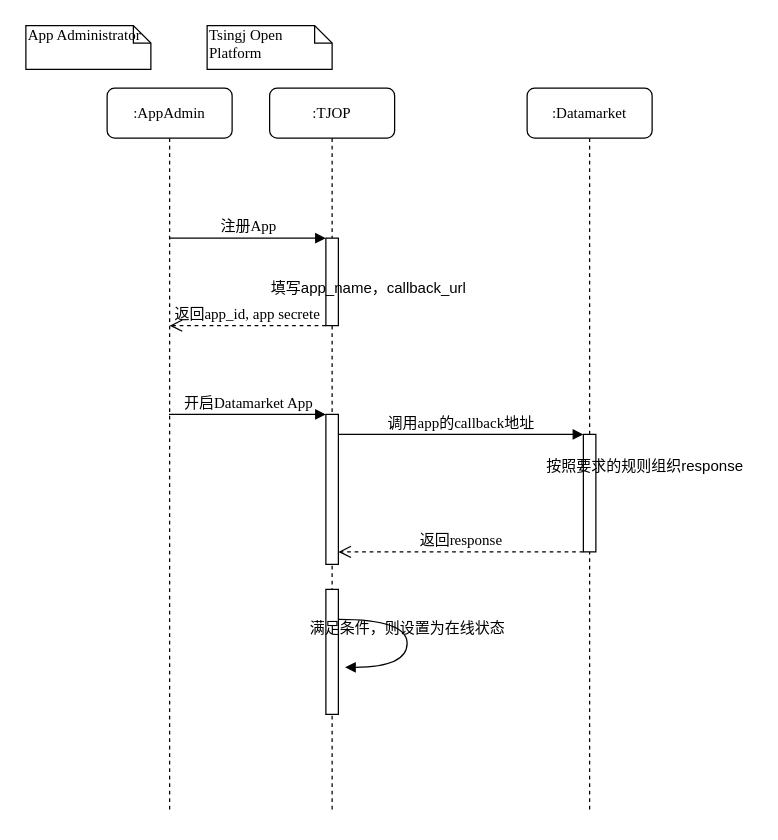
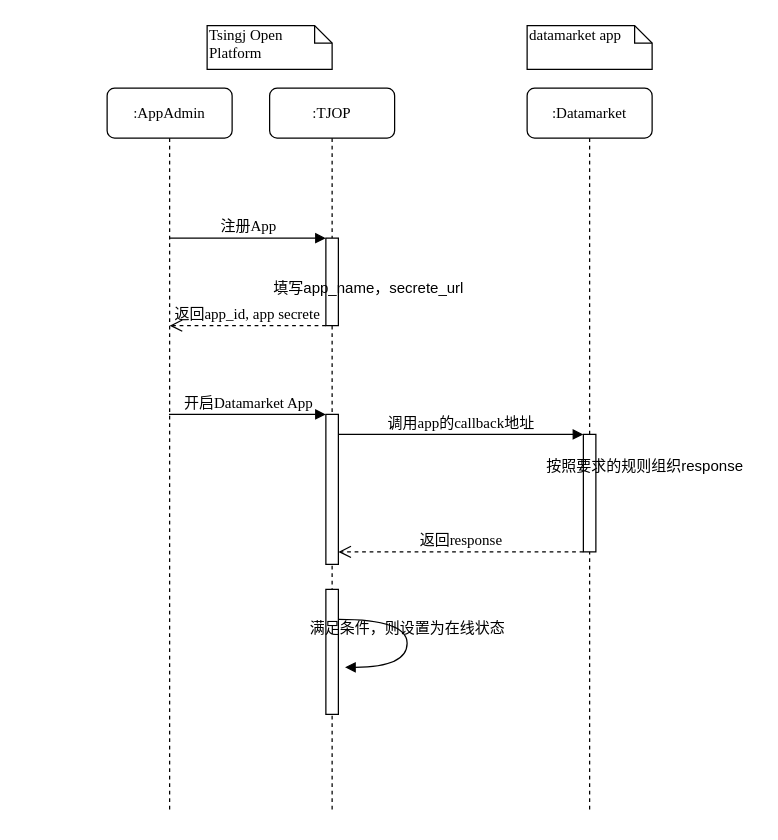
node "App Administrator": removed
node "datamarket app": added
node "填写app_name，callback_url": label "填写app_name，callback_url" -> "填写app_name，secrete_url"
